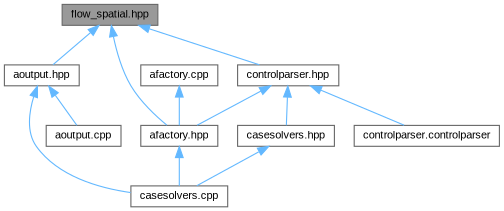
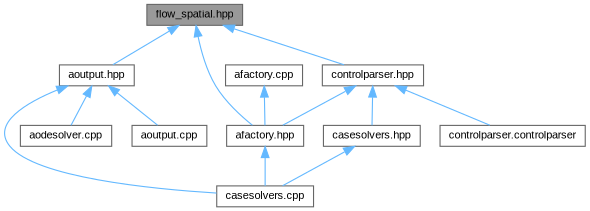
node "aodesolver.cpp": added
